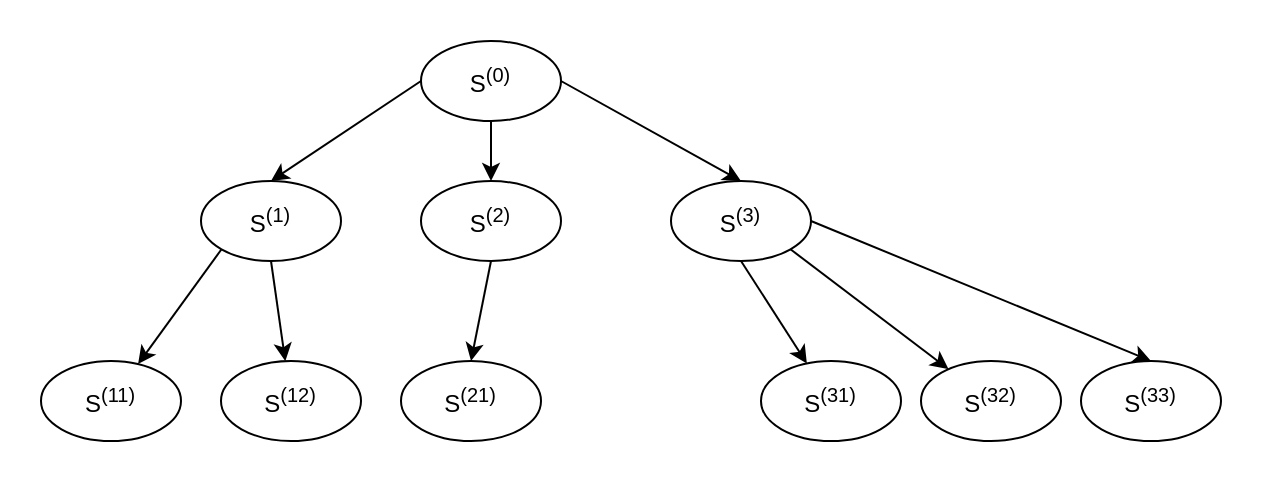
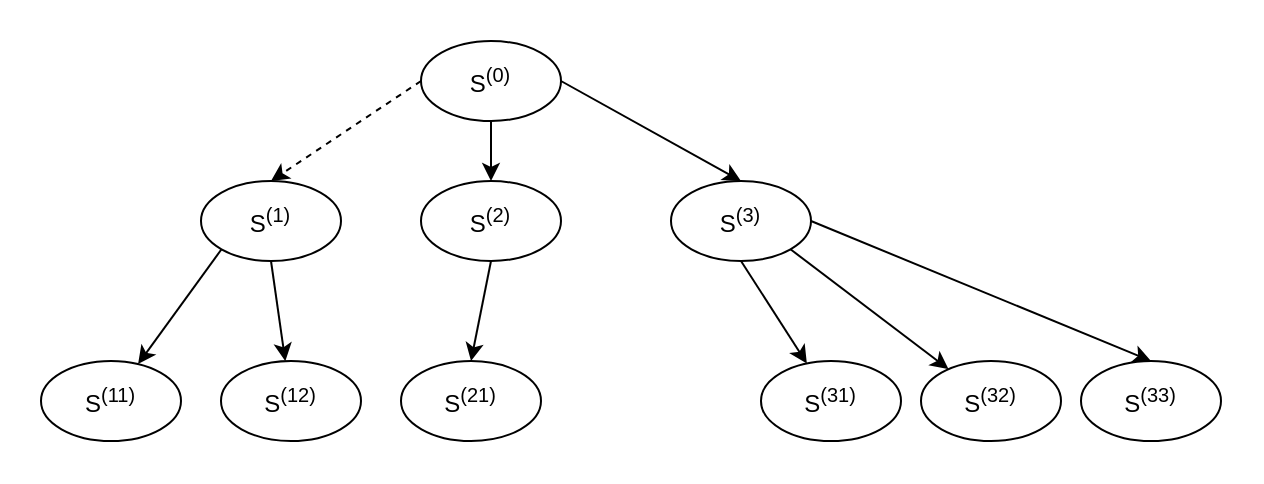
edge "S(0)" -> "S(1)": style solid -> dashed
